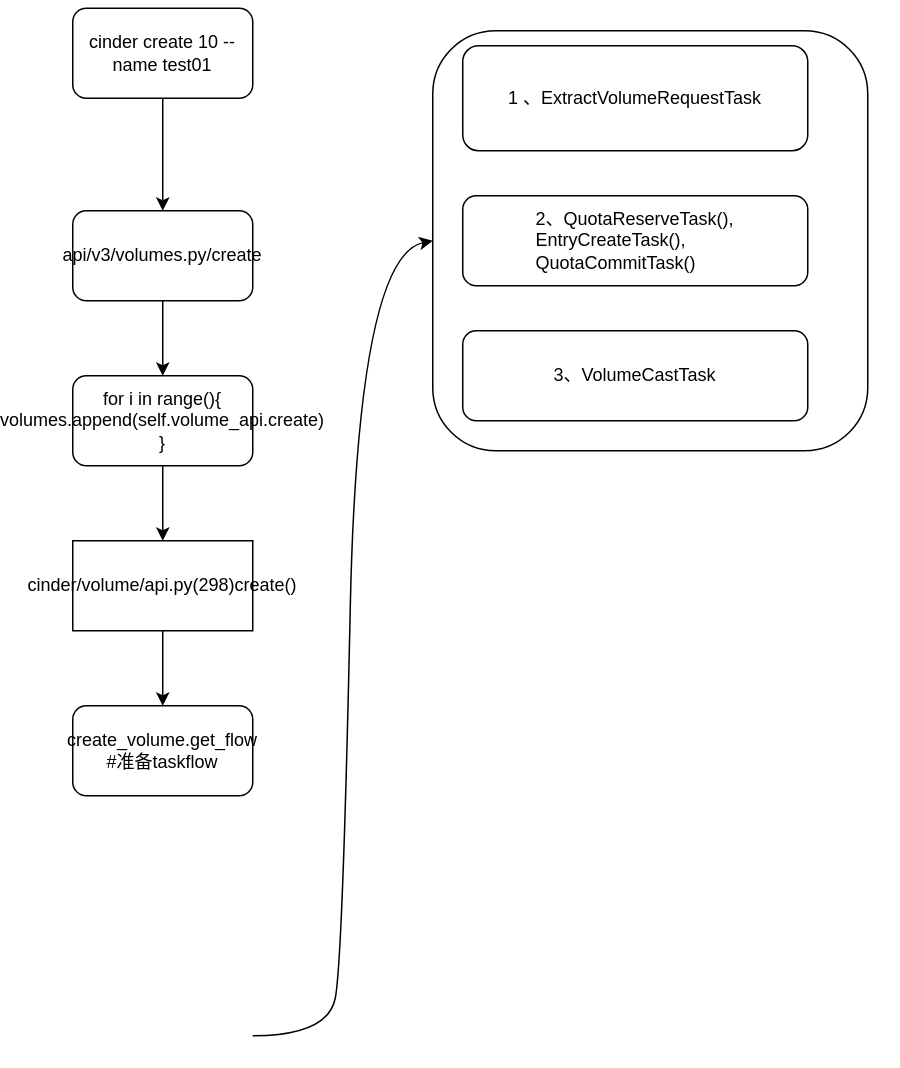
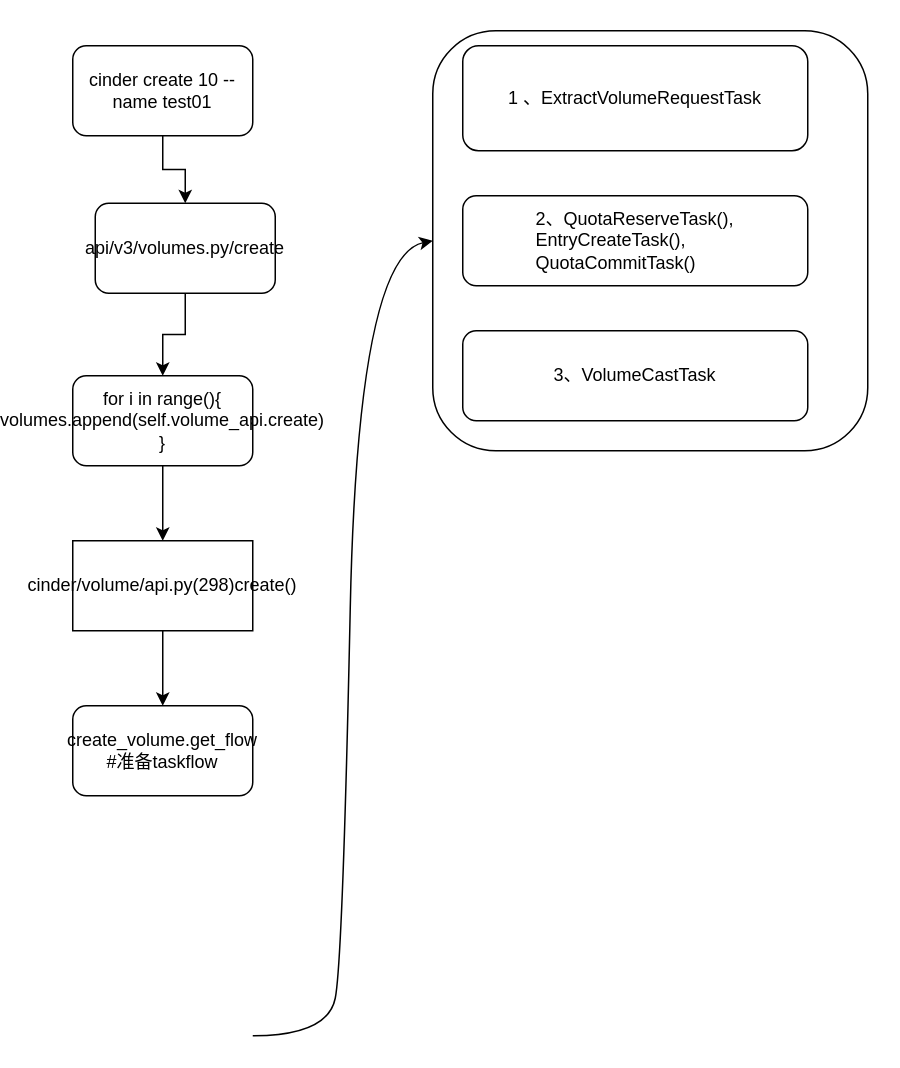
node "cinder create 10 --name test01": moved (163, 53) -> (163, 91)
node "api/v3/volumes.py/create": moved (163, 256) -> (185, 248)
